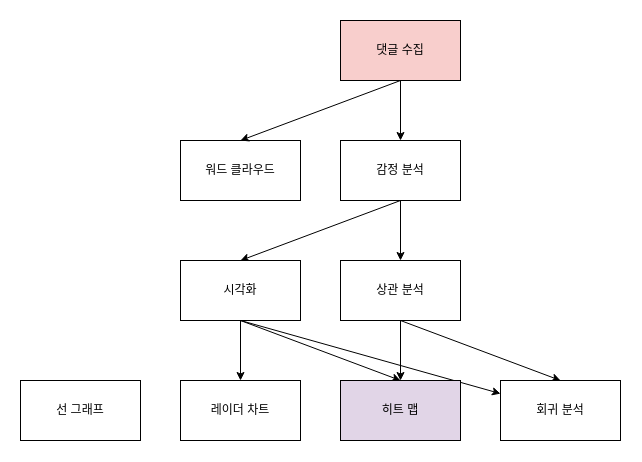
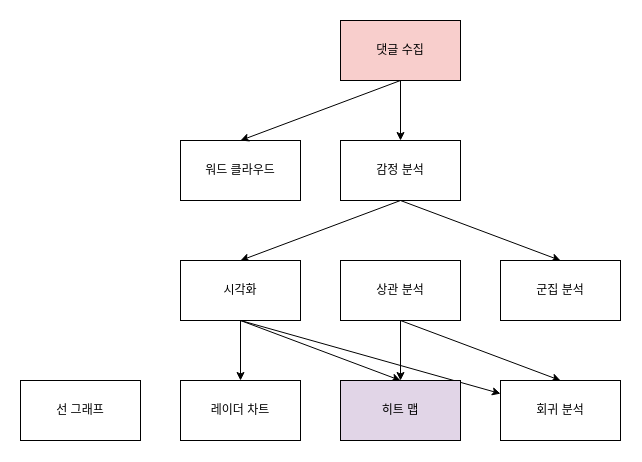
edge "감정 분석" -> "상관 분석": removed
edge "감정 분석" -> "군집 분석": added
node "군집 분석": added
